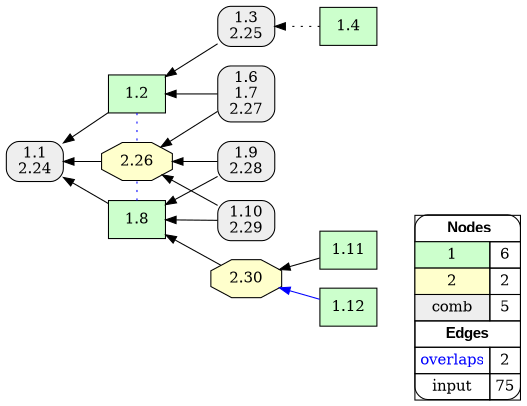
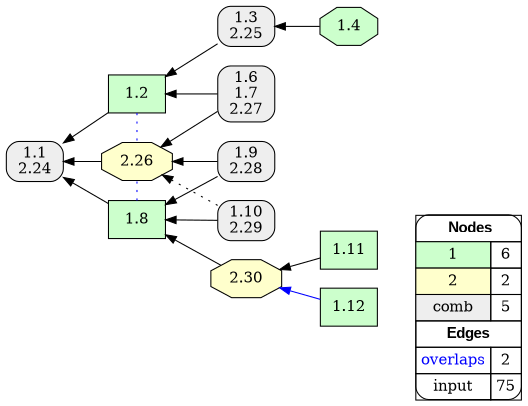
edge "1.4" -> "1.3 2.25": style dotted -> solid
node "1.4": shape box -> octagon
edge "1.10 2.29" -> "2.26": style solid -> dotted
